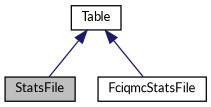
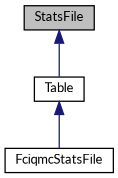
edge "StatsFile" -> "Table": reversed
